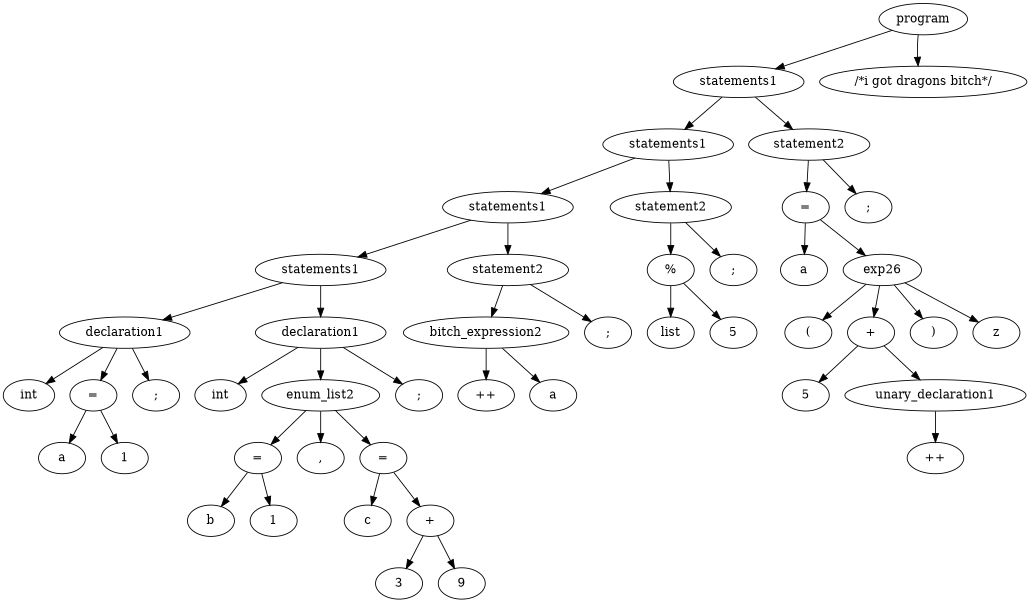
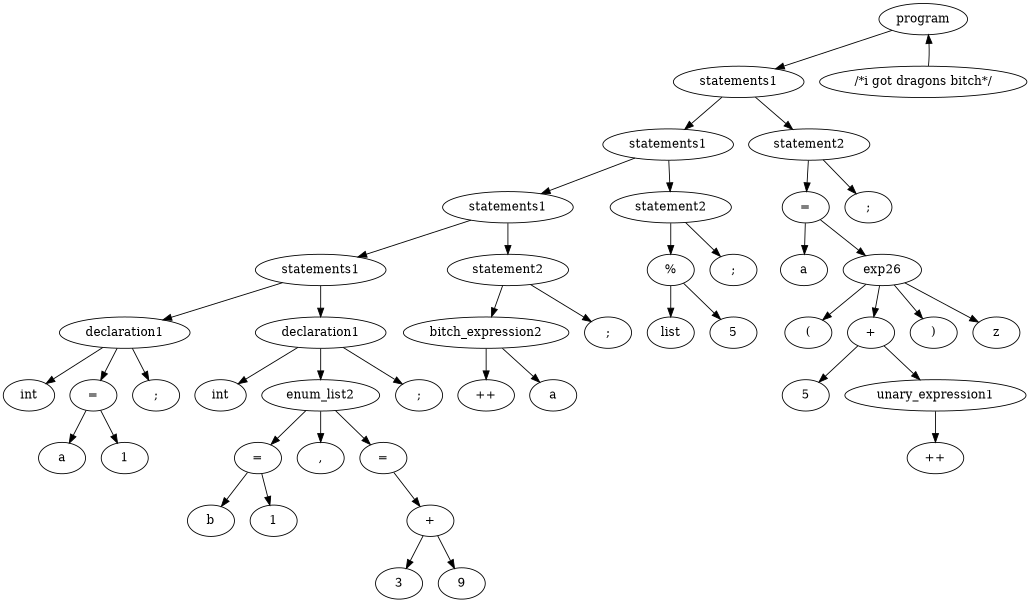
edge "program" -> "/*i got dragons bitch*/": reversed
node "unary_declaration1": label "unary_declaration1" -> "unary_expression1"
node "c": removed
